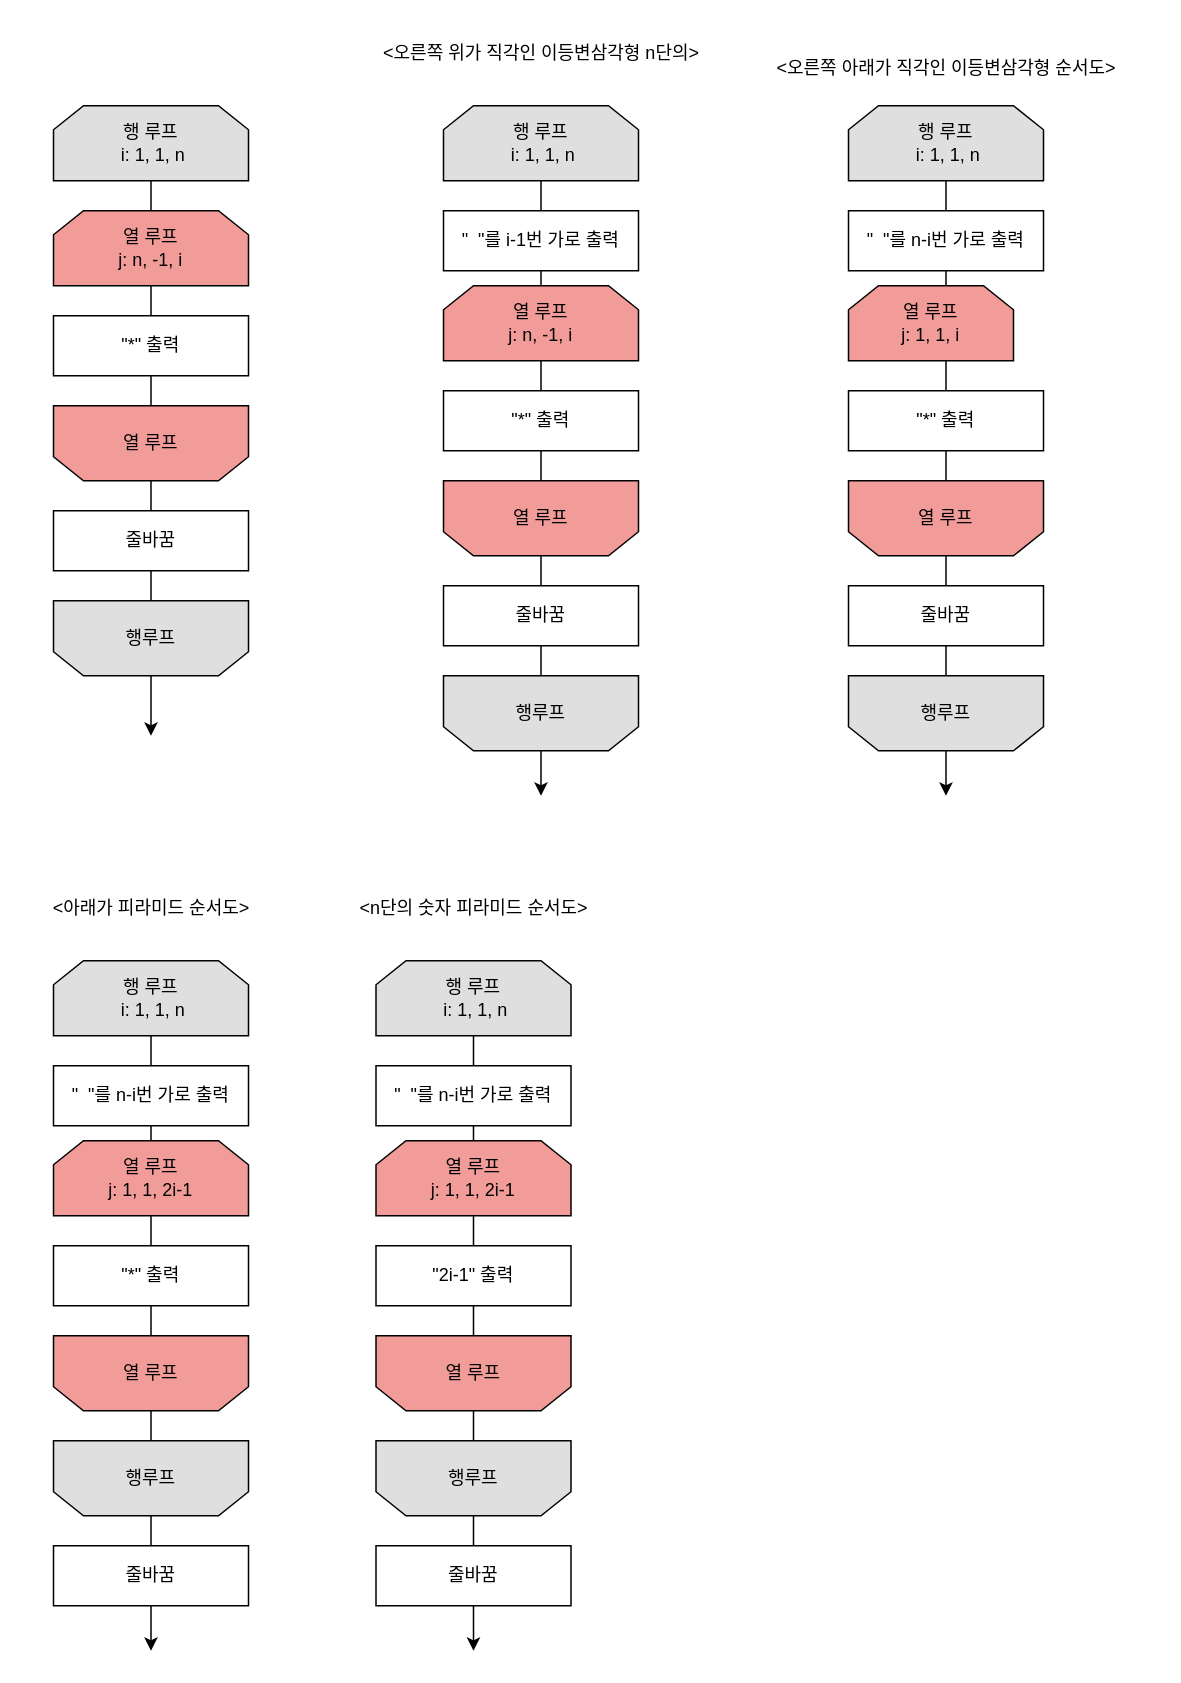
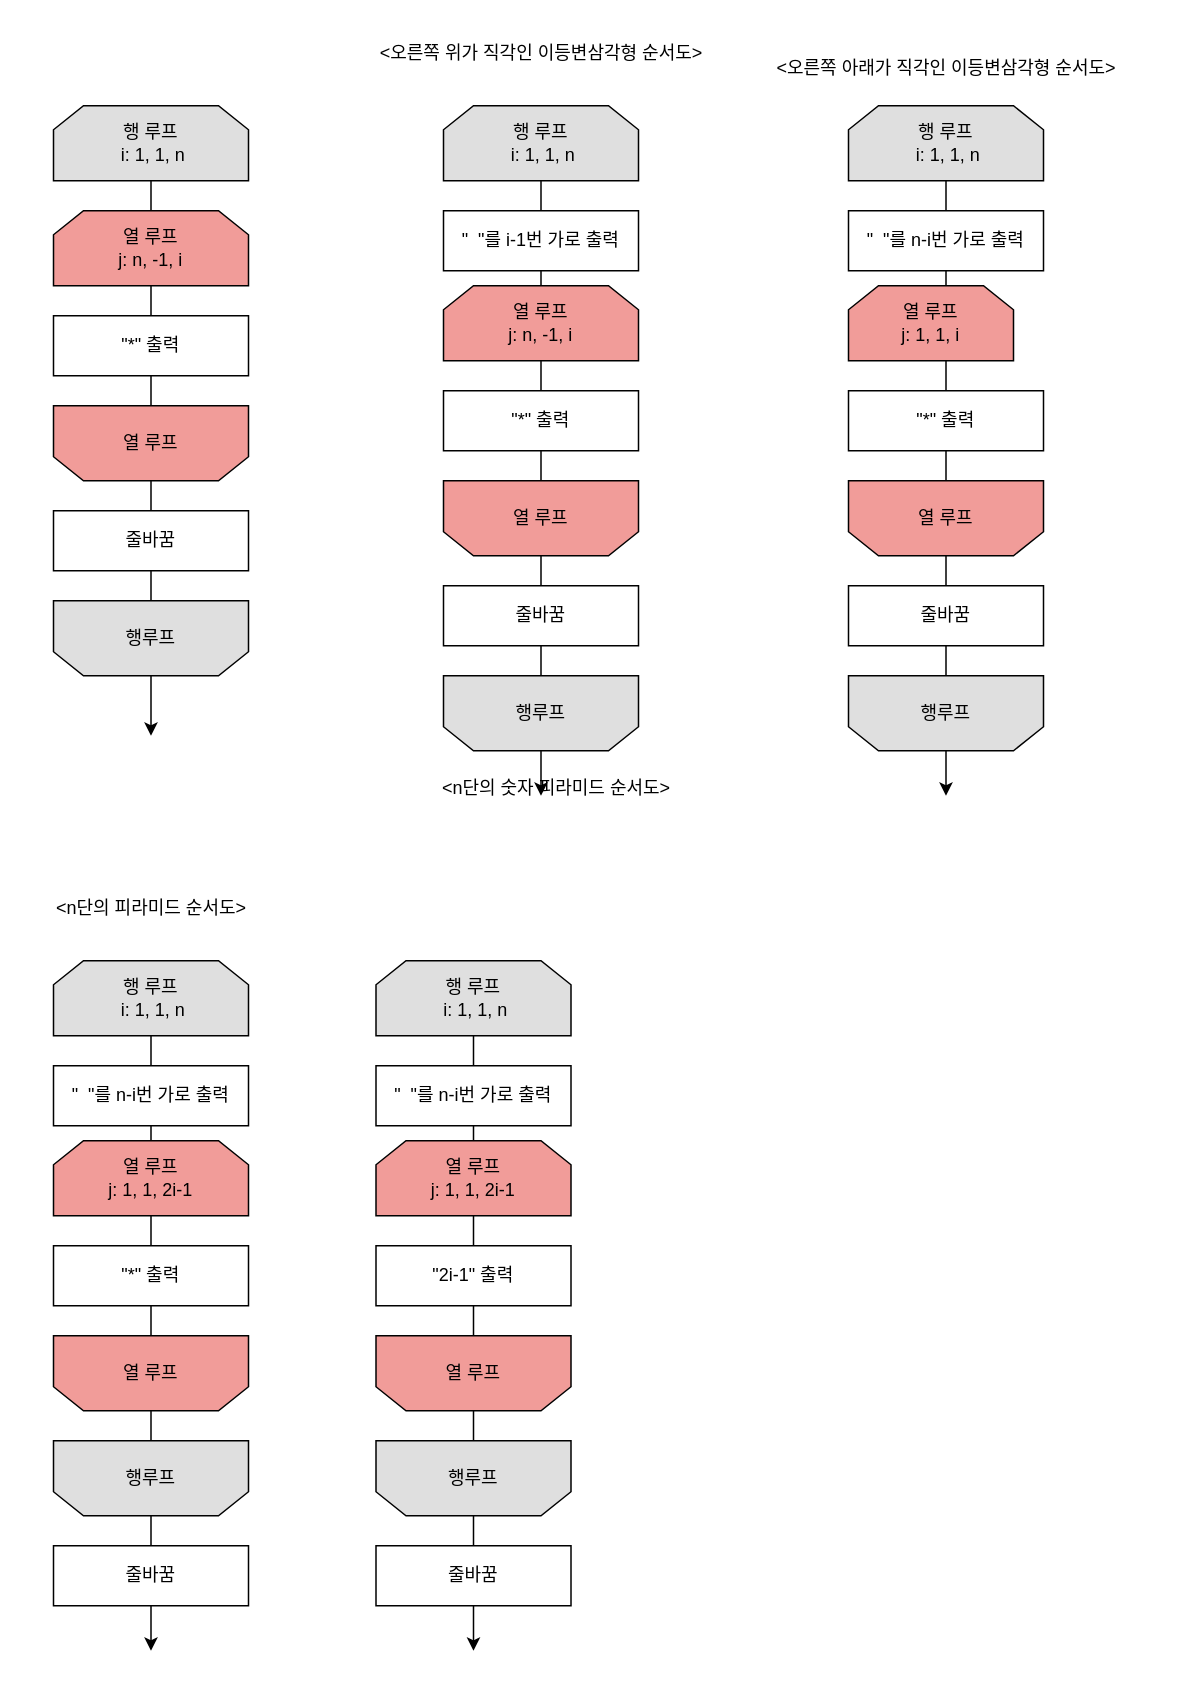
node "<오른쪽 위가 직각인 이등변삼각형 n단의>": label "<오른쪽 위가 직각인 이등변삼각형 n단의>" -> "<오른쪽 위가 직각인 이등변삼각형 순서도>"
node "<아래가 피라미드 순서도>": label "<아래가 피라미드 순서도>" -> "<n단의 피라미드 순서도>"
node "<n단의 숫자 피라미드 순서도>": moved (473, 908) -> (556, 788)
